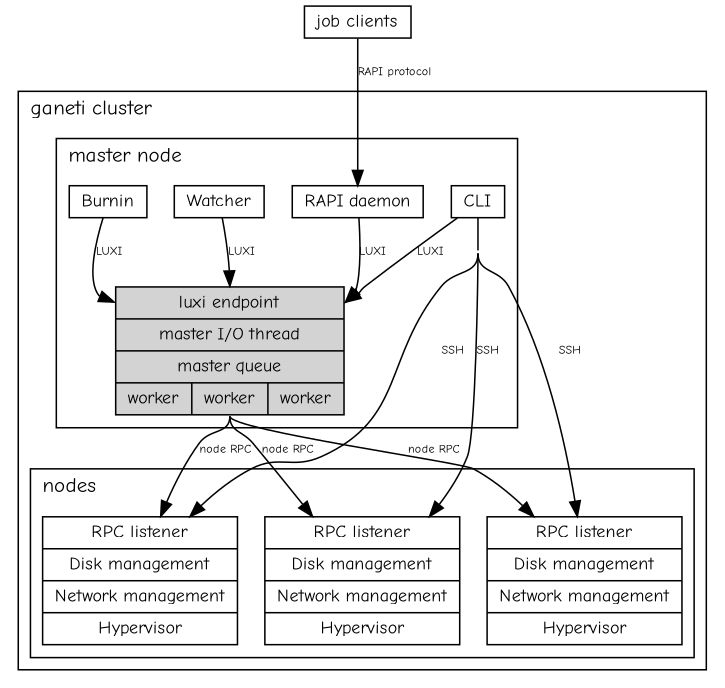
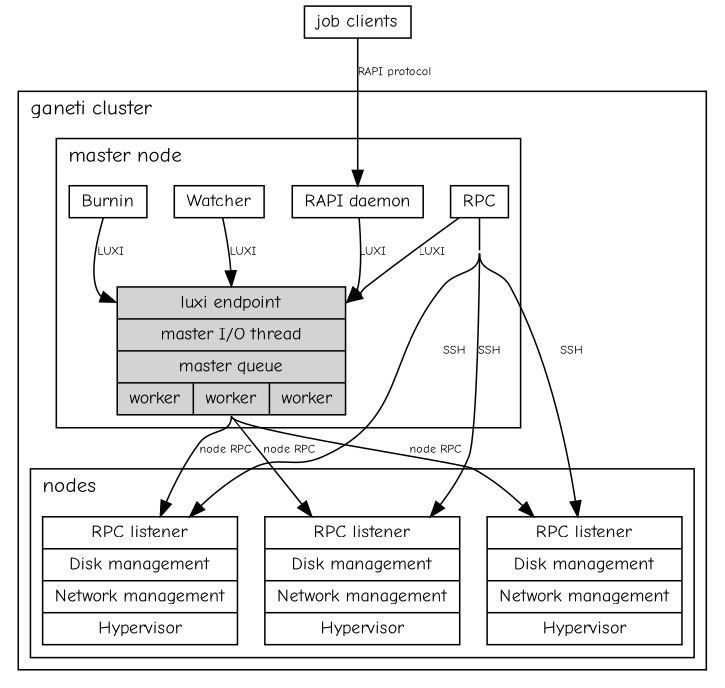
node "CLI": label "CLI" -> "RPC"
